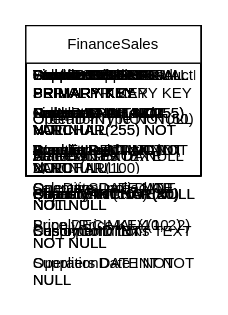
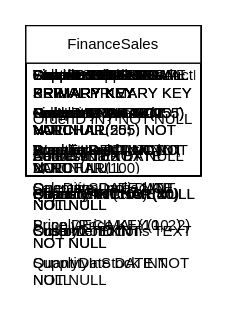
node "SupplierProductID SERIAL INT KEY": label "SupplierProductID SERIAL INT KEY" -> "SupplierProductID SERIAL PRIMARY KEY"
node "OrderID SERIAL PRIMARY KEY": label "OrderID SERIAL PRIMARY KEY" -> "OrderID SERIAL DATE KEY"
node "ProductID SERIAL PRIMARY KEY": label "ProductID SERIAL PRIMARY KEY" -> "Finances SERIAL PRIMARY KEY"
node "OperationType NOT(50)": label "OperationType NOT(50)" -> "OperationType VARCHAR(50)"
node "OrderDate INT NOT NULL": label "OrderDate INT NOT NULL" -> "OrderDate DATE NOT NULL"
node "Warehouses TEXT": label "Warehouses TEXT" -> "ContactInfo TEXT"
node "Characteristics TEXT": label "Characteristics TEXT" -> "Characteristics KEY"
node "Description TEXT": label "Description TEXT" -> "OrderID TEXT"
node "OperationDate INT NOT NULL": label "OperationDate INT NOT NULL" -> "QuantityInStock INT NOT NULL"
node "Suppliers DATE NOT NULL": label "Suppliers DATE NOT NULL" -> "SupplyDate DATE NOT NULL"
